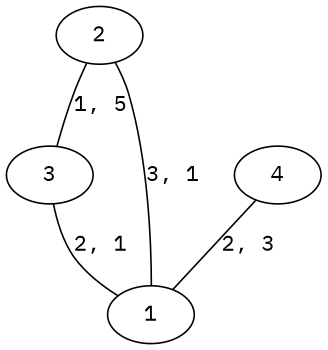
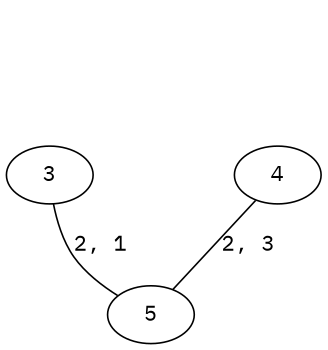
node "2": removed
node "1": label "1" -> "5"
